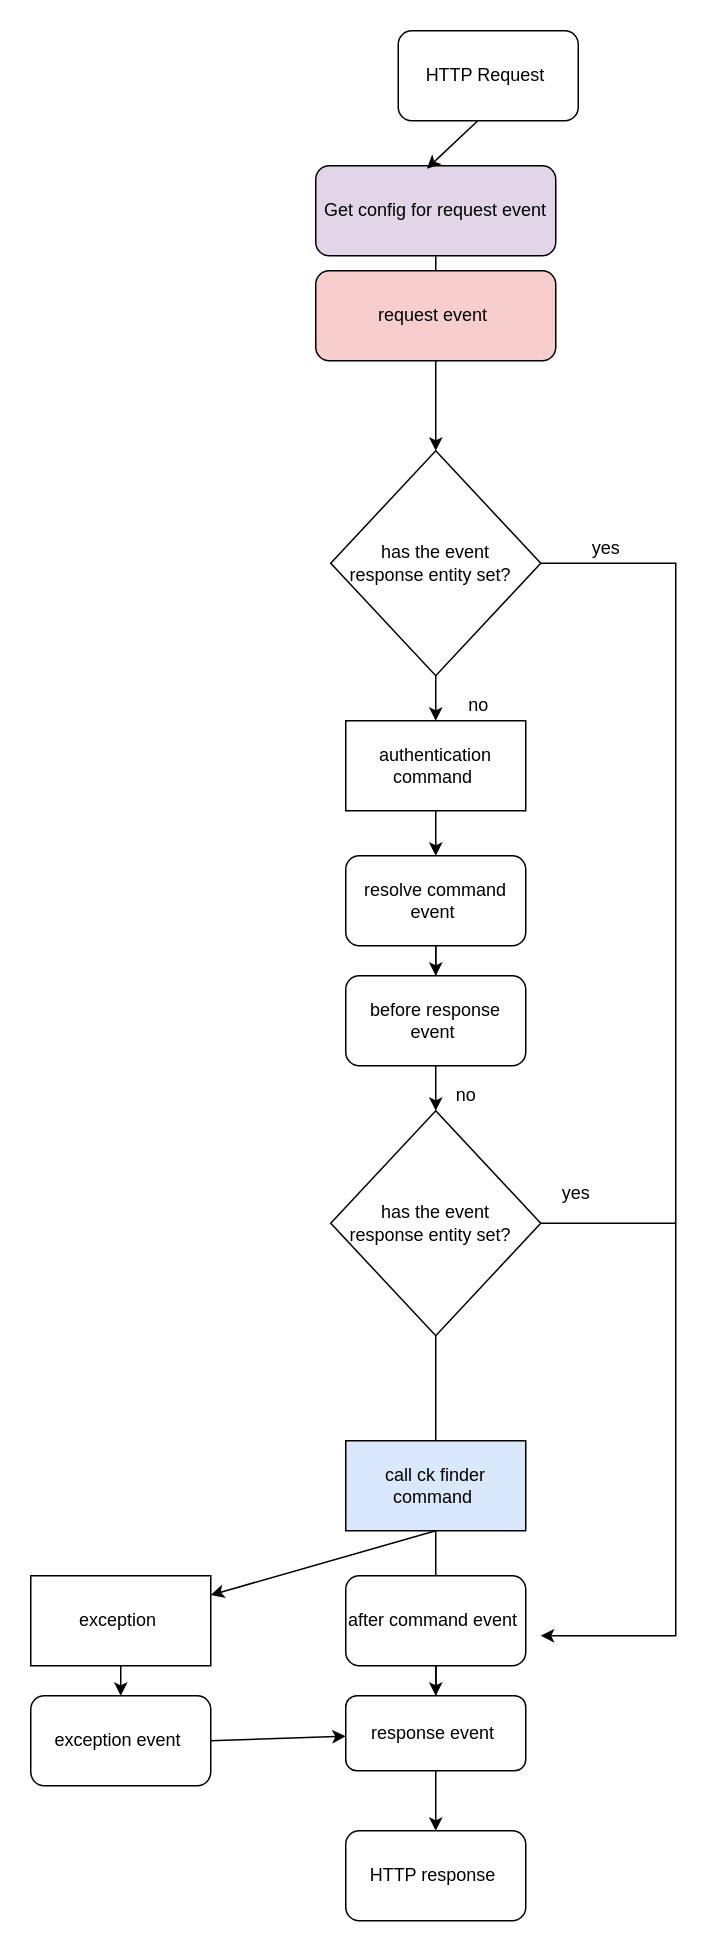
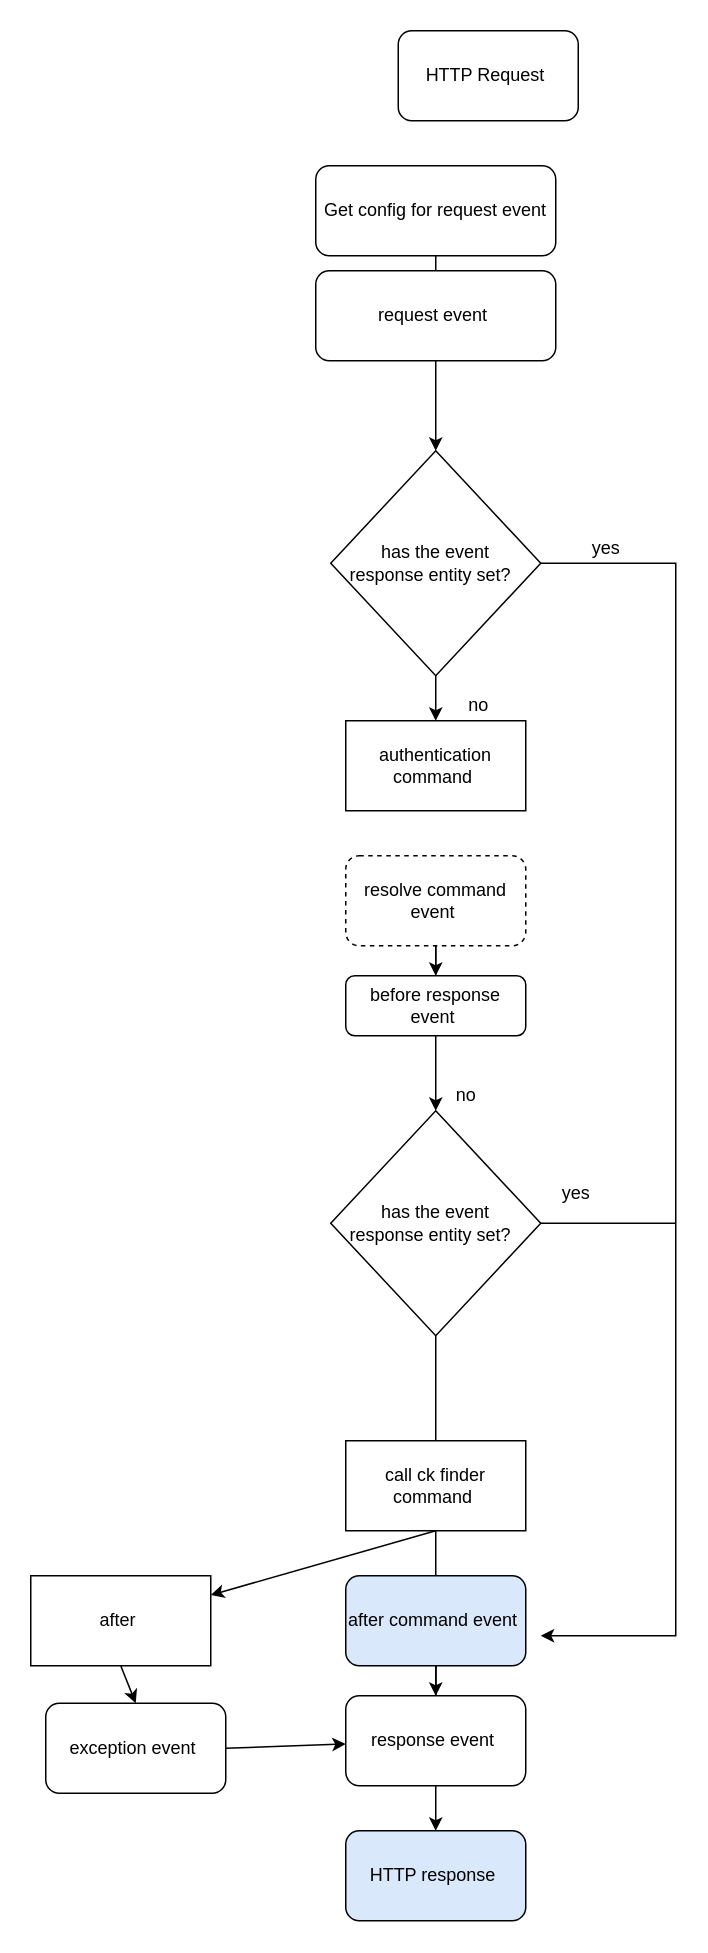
edge "HTTP Request" -> "Get config for request event": removed
node "Get config for request event": fillcolor #e1d5e7 -> #ffffff
node "request event": fillcolor #f8cecc -> #ffffff
edge "authentication command" -> "resolve command event": removed
node "resolve command event": style solid -> dashed
node "before response event": size 180x90 -> 180x60
node "call ck finder command": fillcolor #dae8fc -> #ffffff
node "exception": label "exception" -> "after"
node "after command event": fillcolor #ffffff -> #dae8fc
node "response event": size 180x75 -> 180x90
node "exception event": moved (121, 1741) -> (136, 1748)
node "HTTP response": fillcolor #ffffff -> #dae8fc
